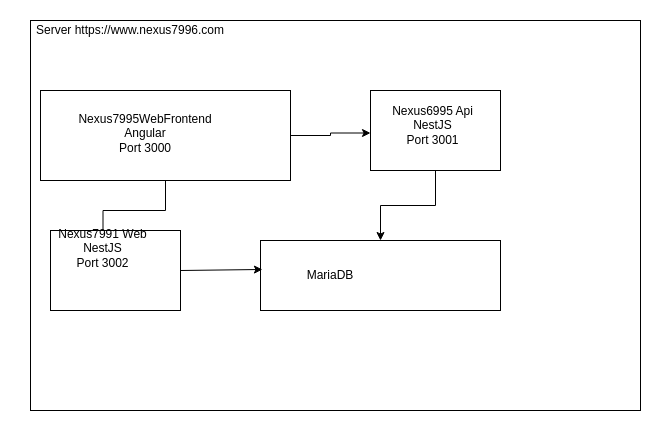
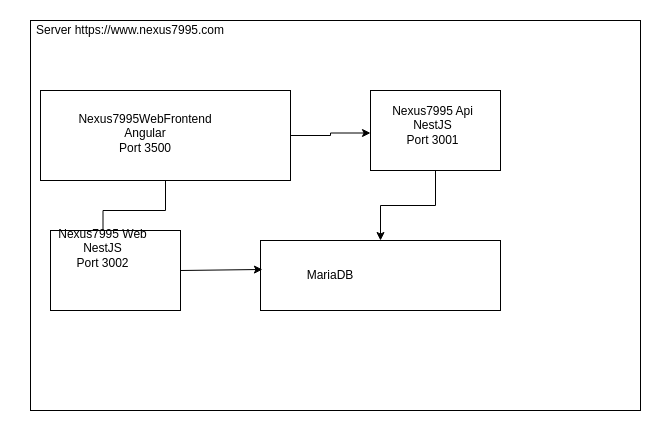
node "Server https://www.nexus7996.com": label "Server https://www.nexus7996.com" -> "Server https://www.nexus7995.com"
node "Nexus6995 Api NestJS Port 3001": label "Nexus6995 Api NestJS Port 3001" -> "Nexus7995 Api NestJS Port 3001"
node "Nexus7995WebFrontend Angular Port 3000": label "Nexus7995WebFrontend Angular Port 3000" -> "Nexus7995WebFrontend Angular Port 3500"
node "Nexus7991 Web NestJS Port 3002": label "Nexus7991 Web NestJS Port 3002" -> "Nexus7995 Web NestJS Port 3002"
